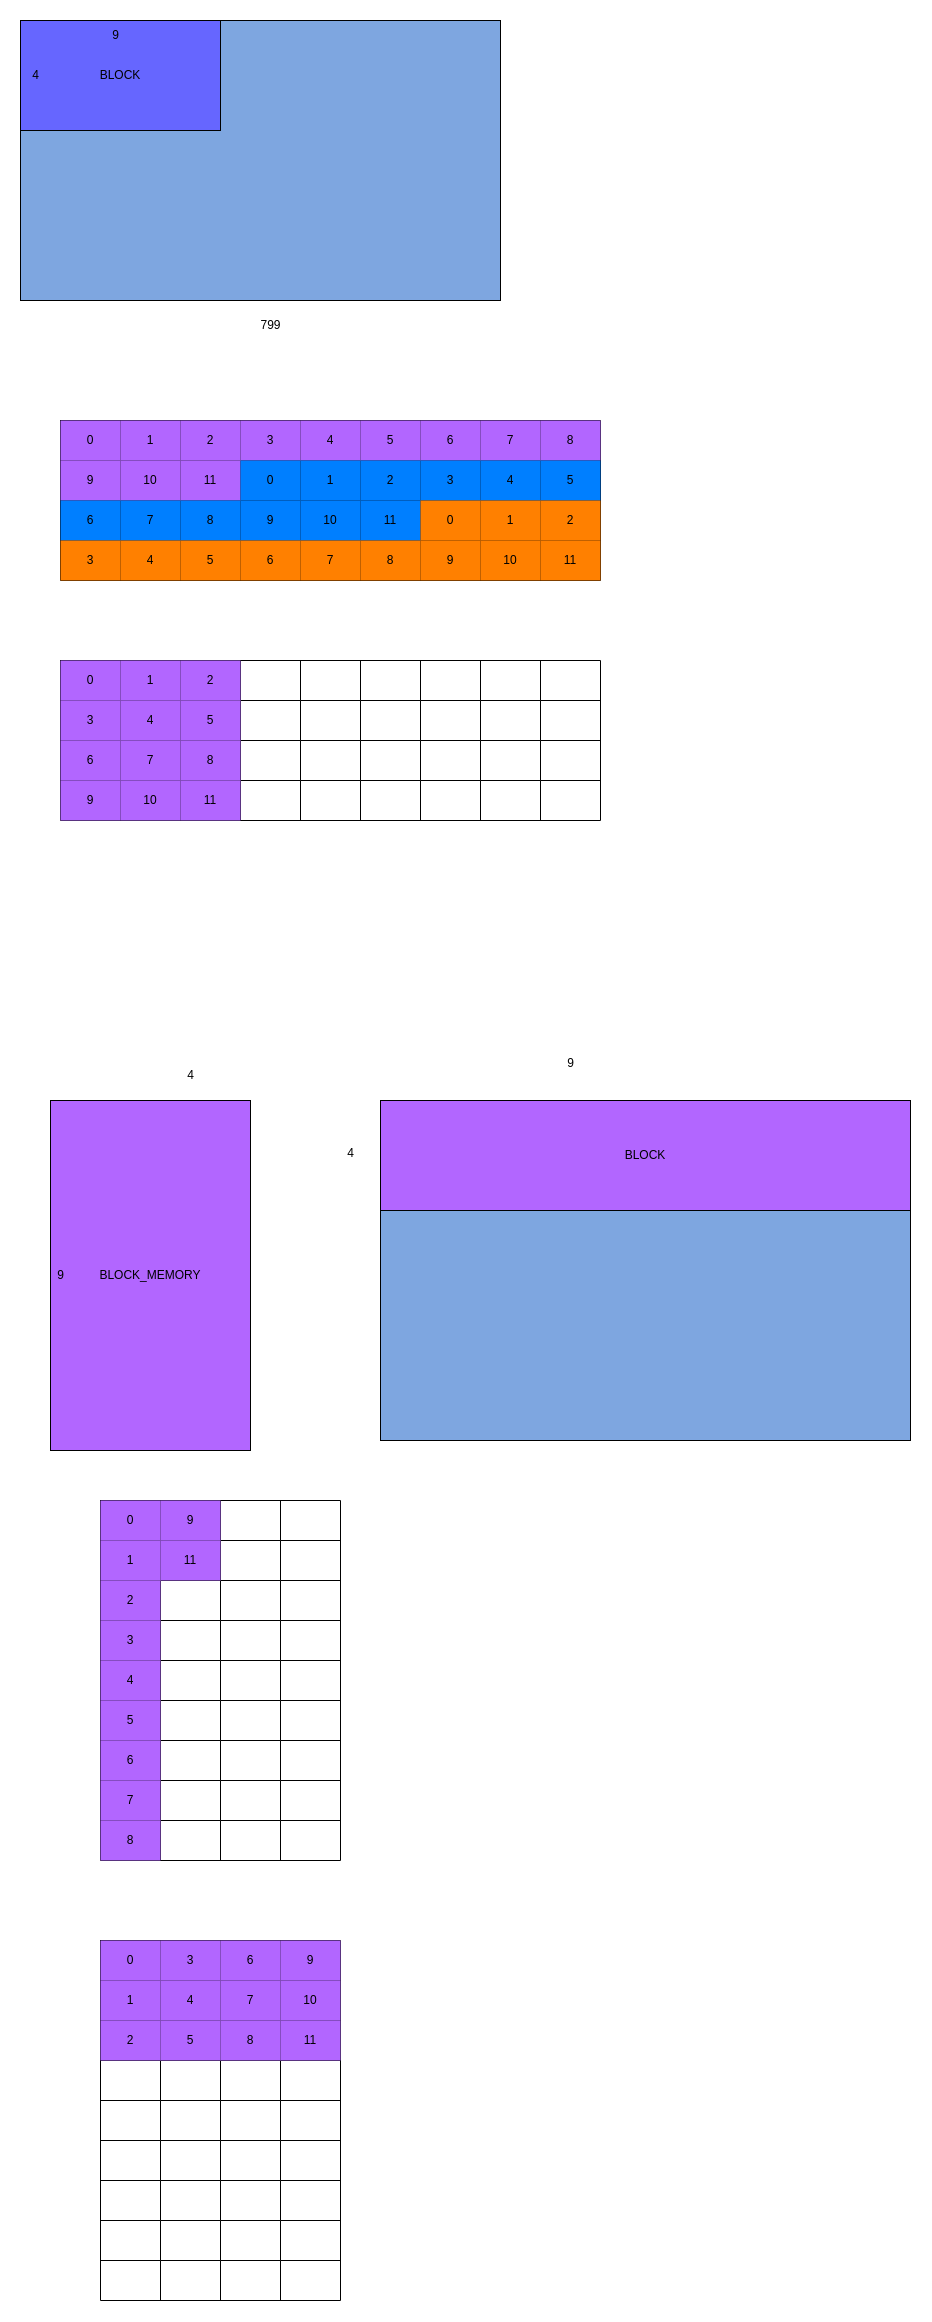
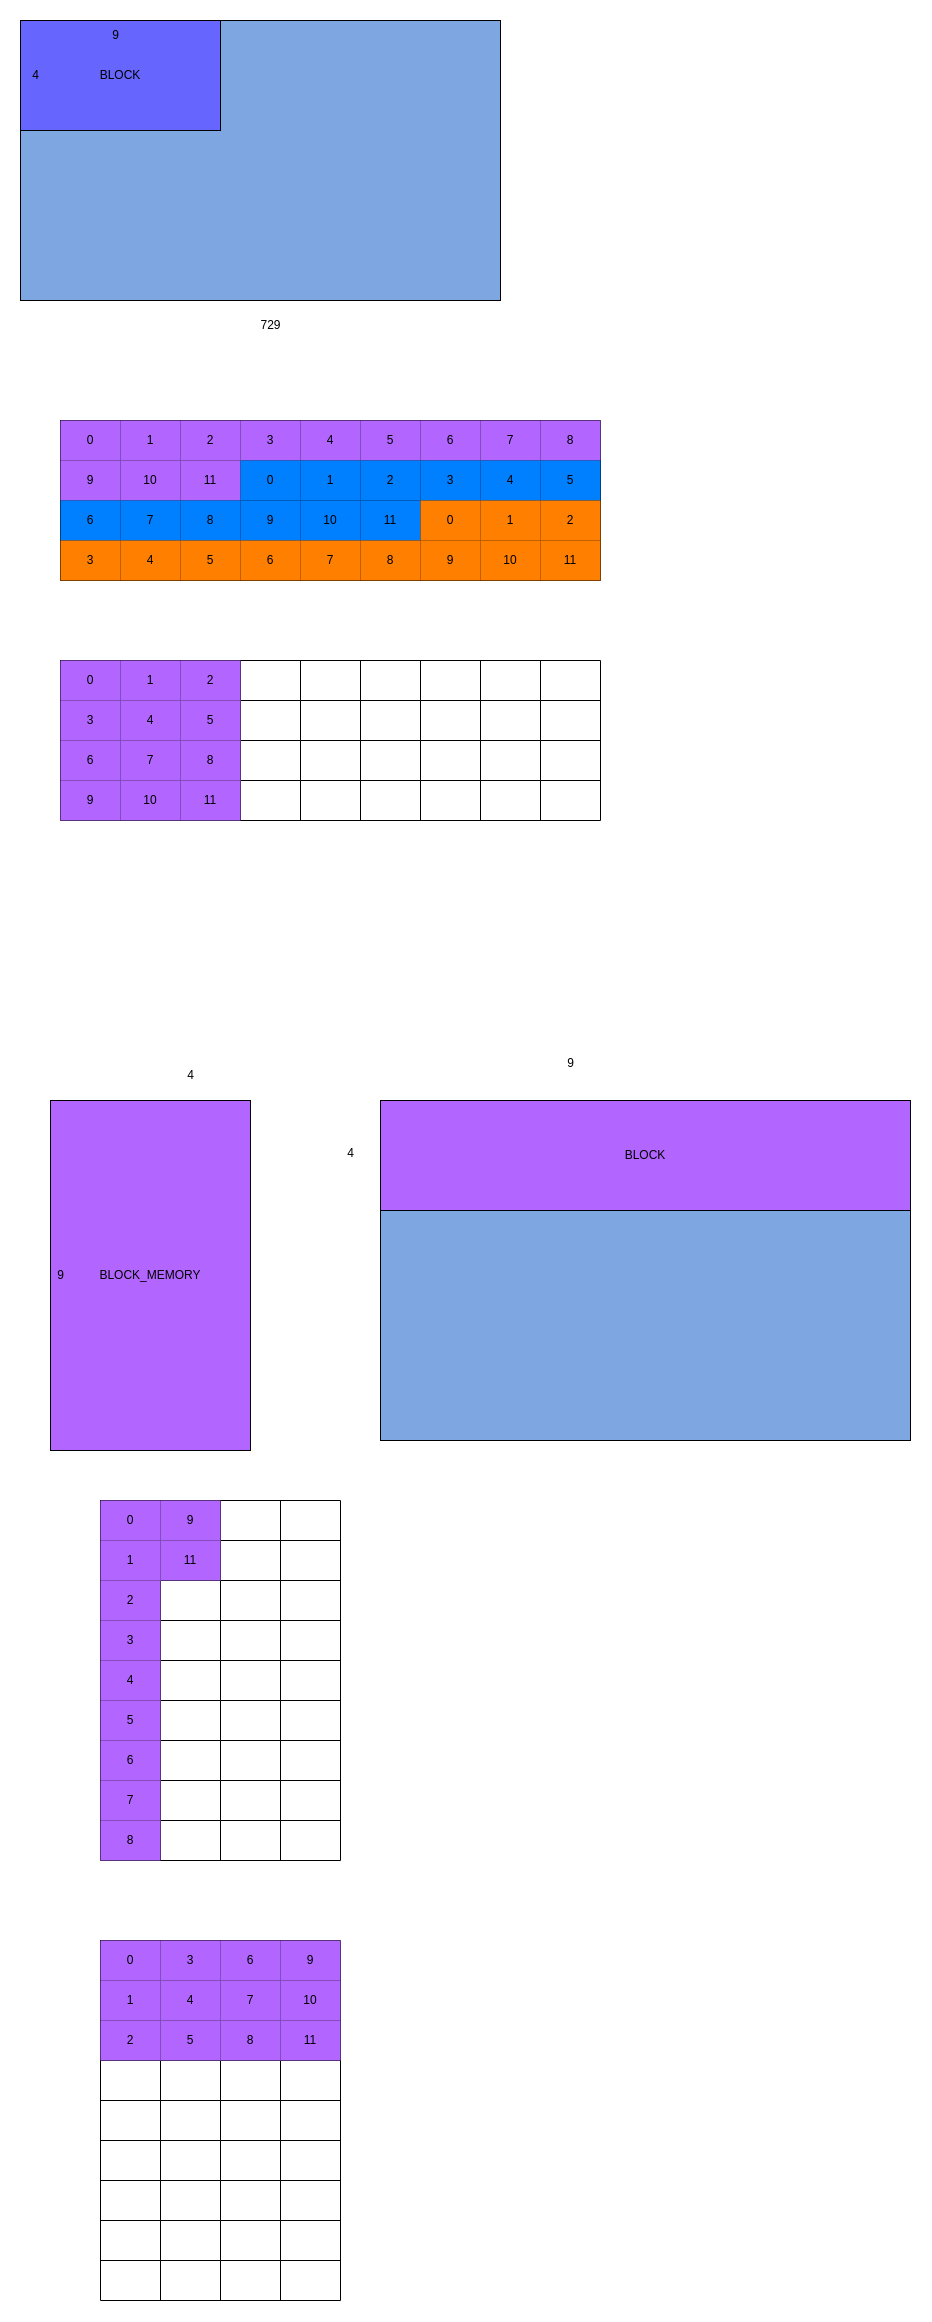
node "799": label "799" -> "729"
